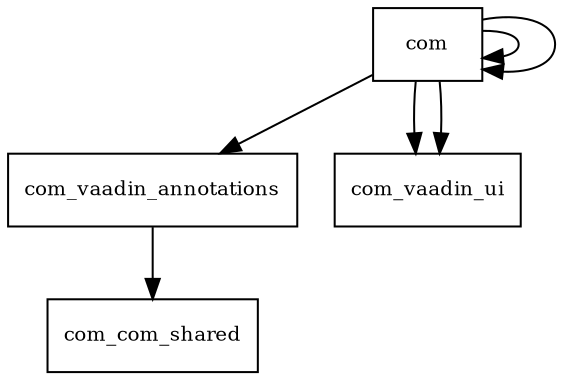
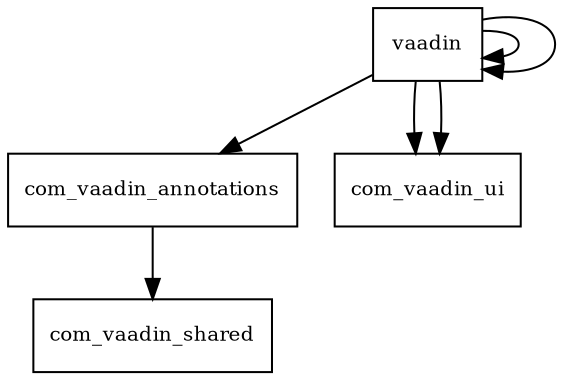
node "com": label "com" -> "vaadin"
node "com_com_shared": label "com_com_shared" -> "com_vaadin_shared"
